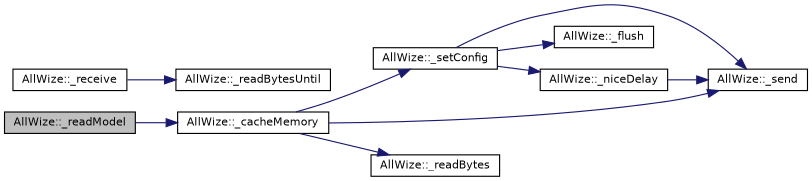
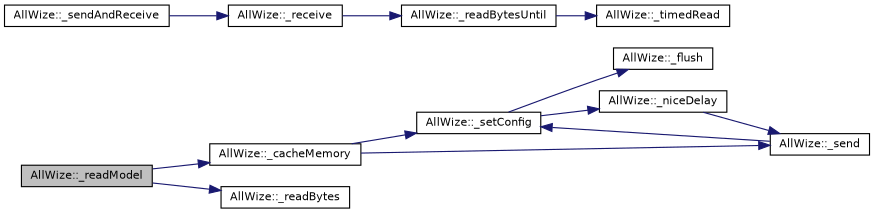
edge "AllWize::_setConfig" -> "AllWize::_send": reversed
node "AllWize::_sendAndReceive": added
node "AllWize::_timedRead": added
edge "AllWize::_cacheMemory" -> "AllWize::_readBytes": now "AllWize::_readModel" -> "AllWize::_readBytes"
